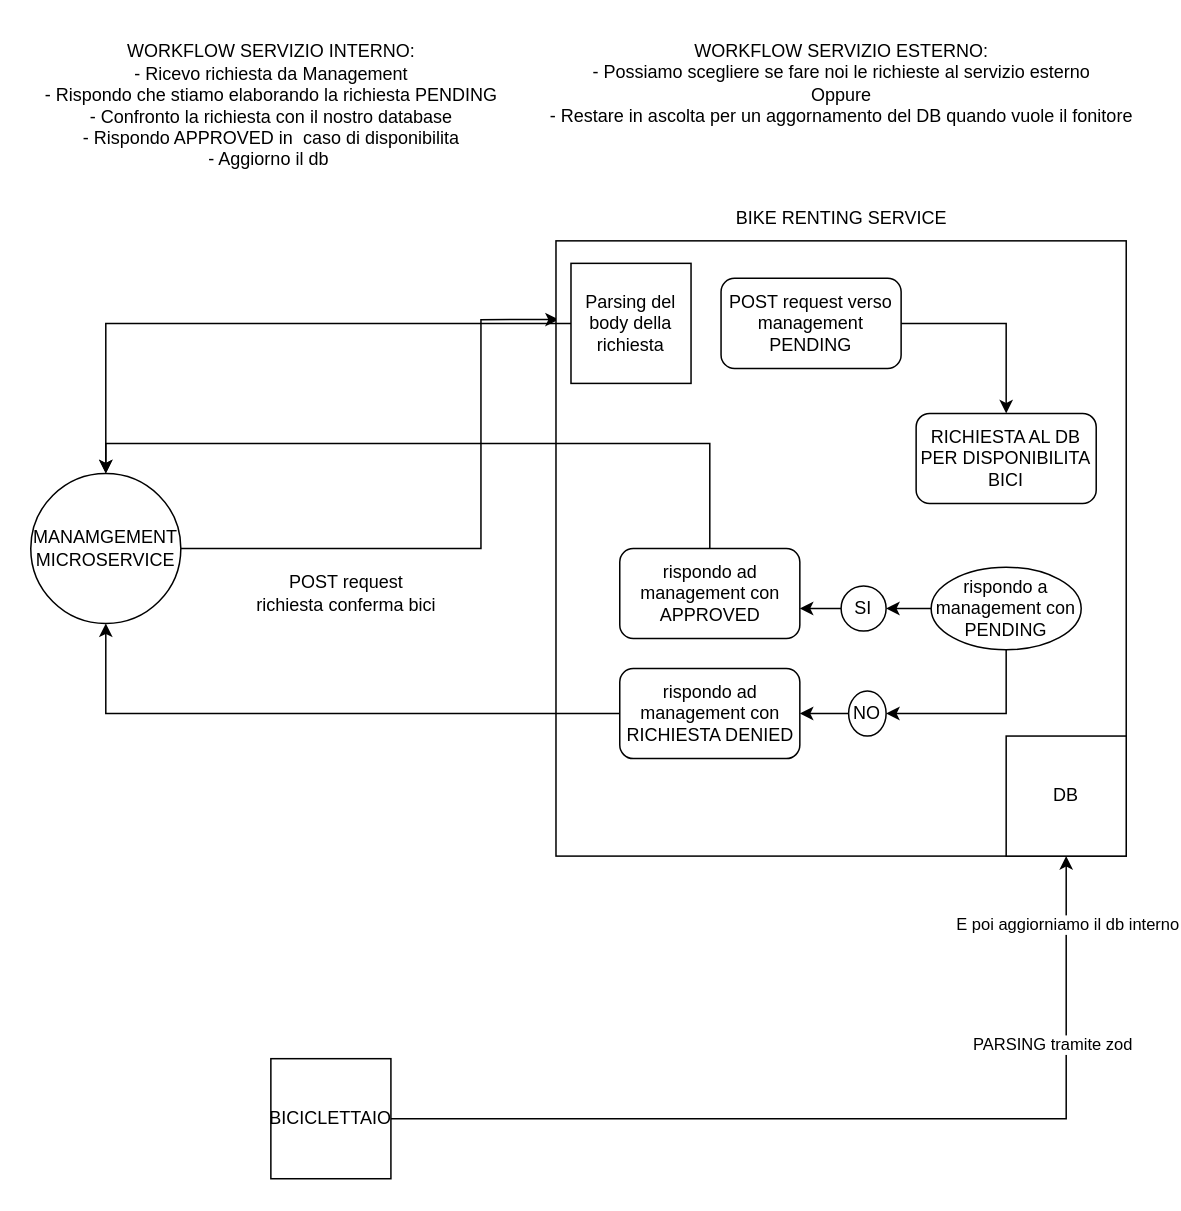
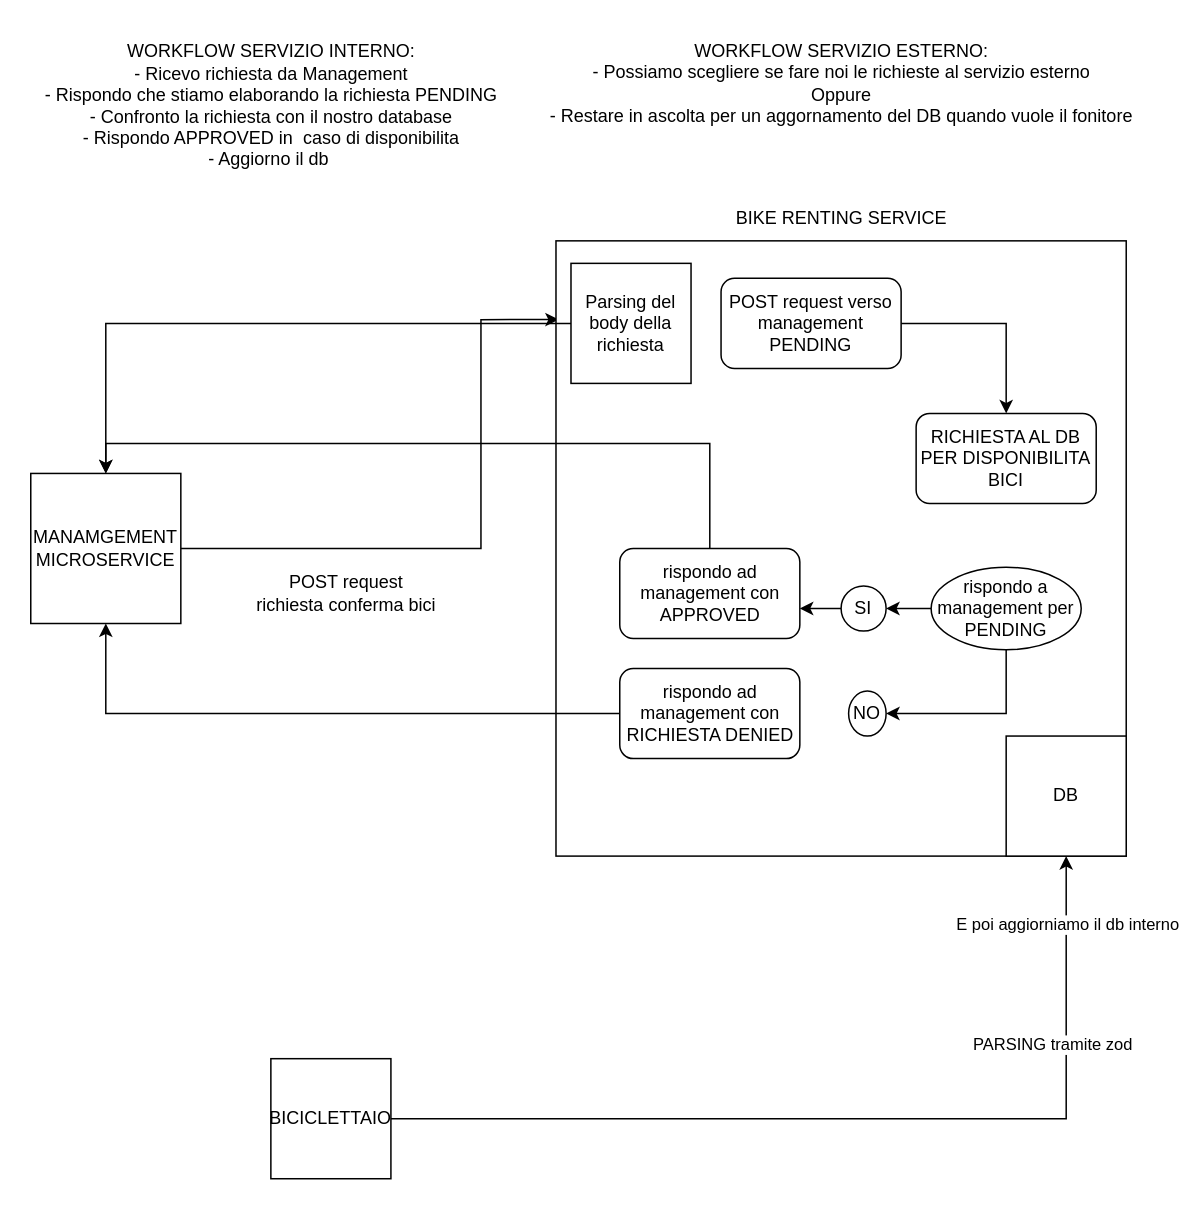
node "MANAMGEMENT MICROSERVICE": shape ellipse -> rectangle
node "rispondo a management con PENDING": label "rispondo a management con PENDING" -> "rispondo a management per PENDING"
edge "NO" -> "rispondo ad management con RICHIESTA DENIED": removed
